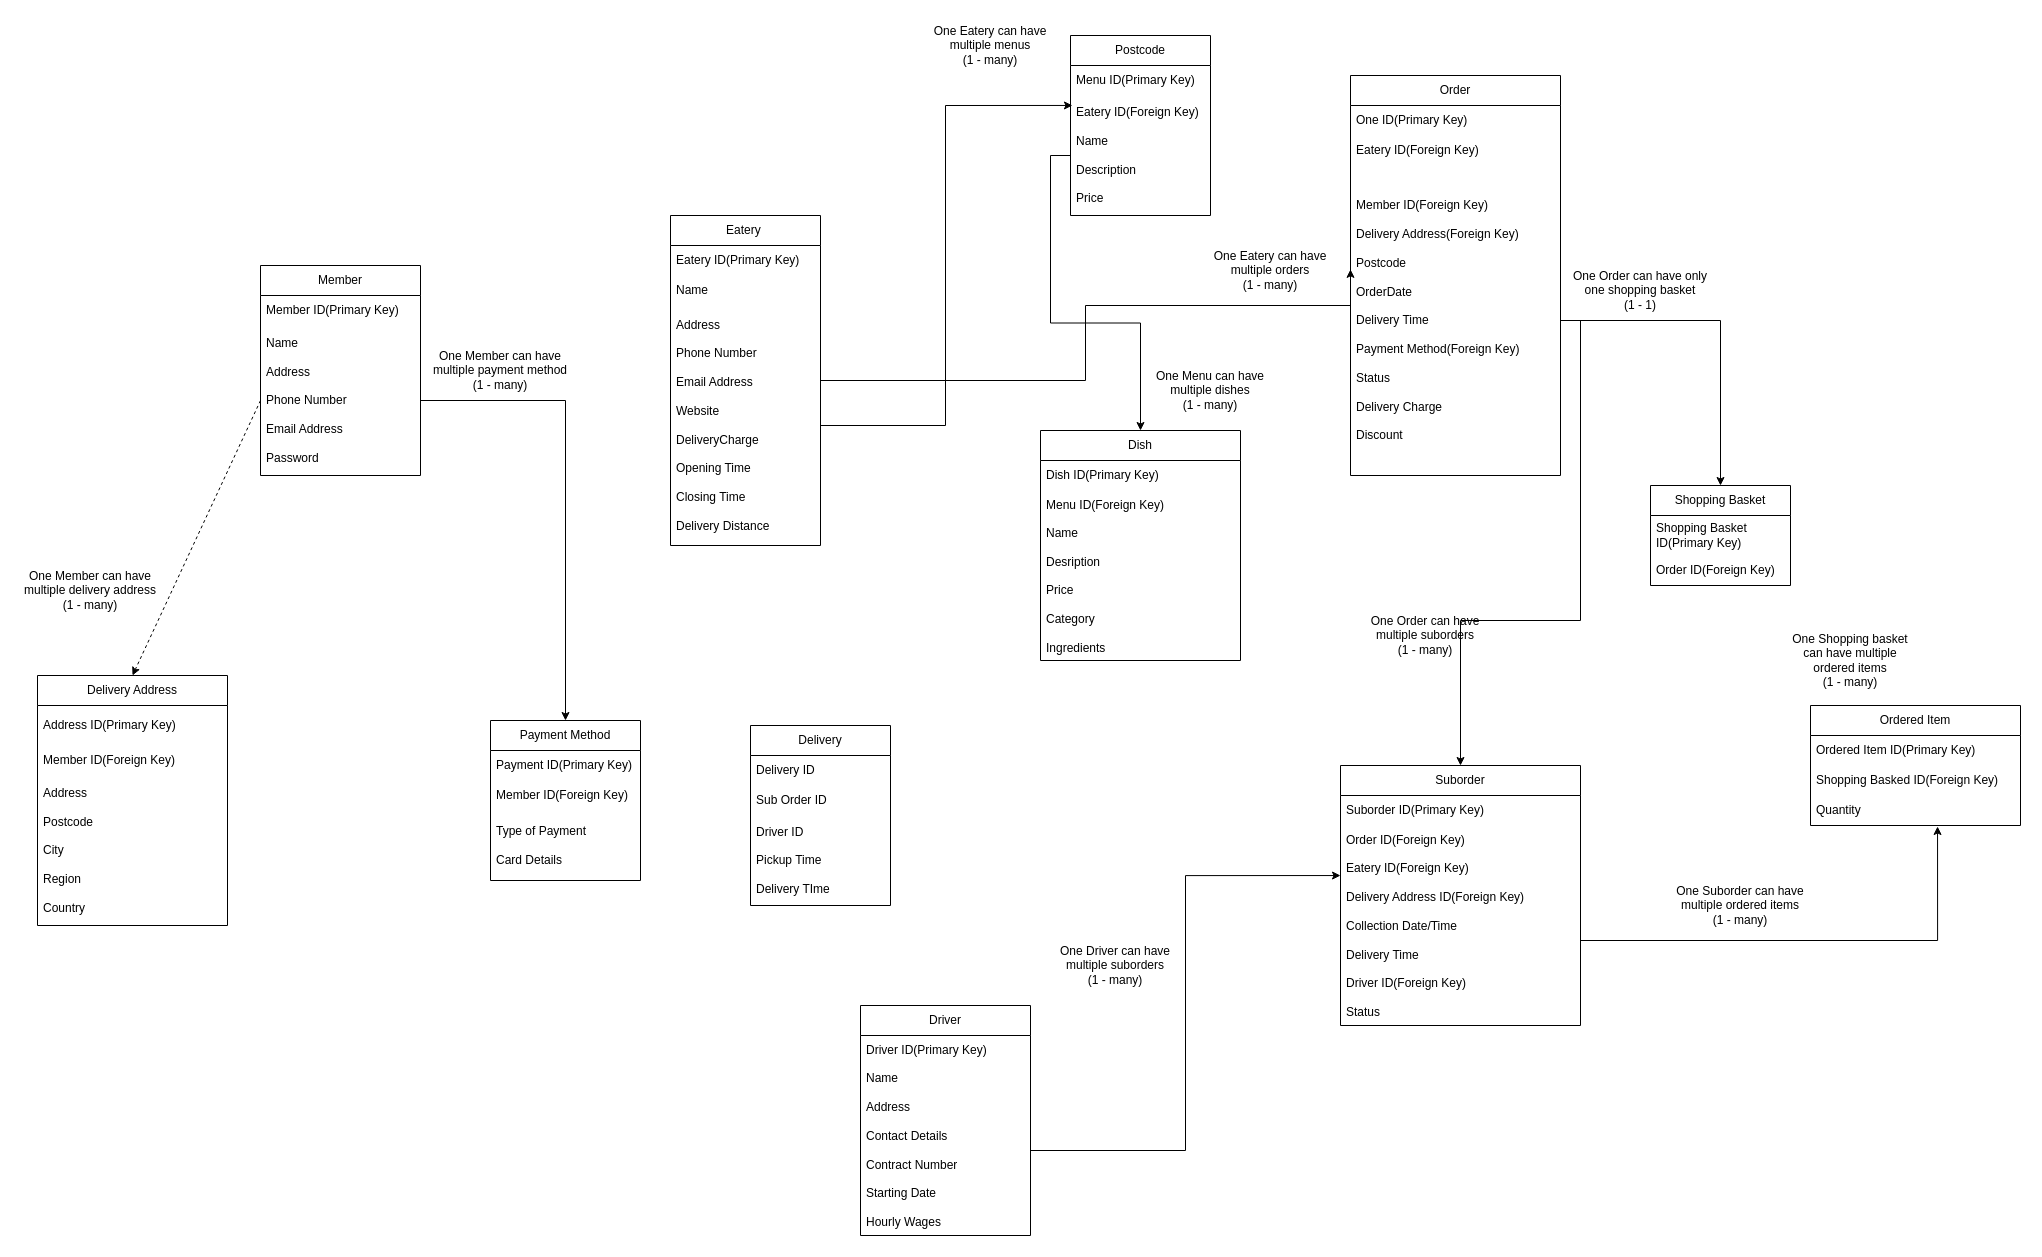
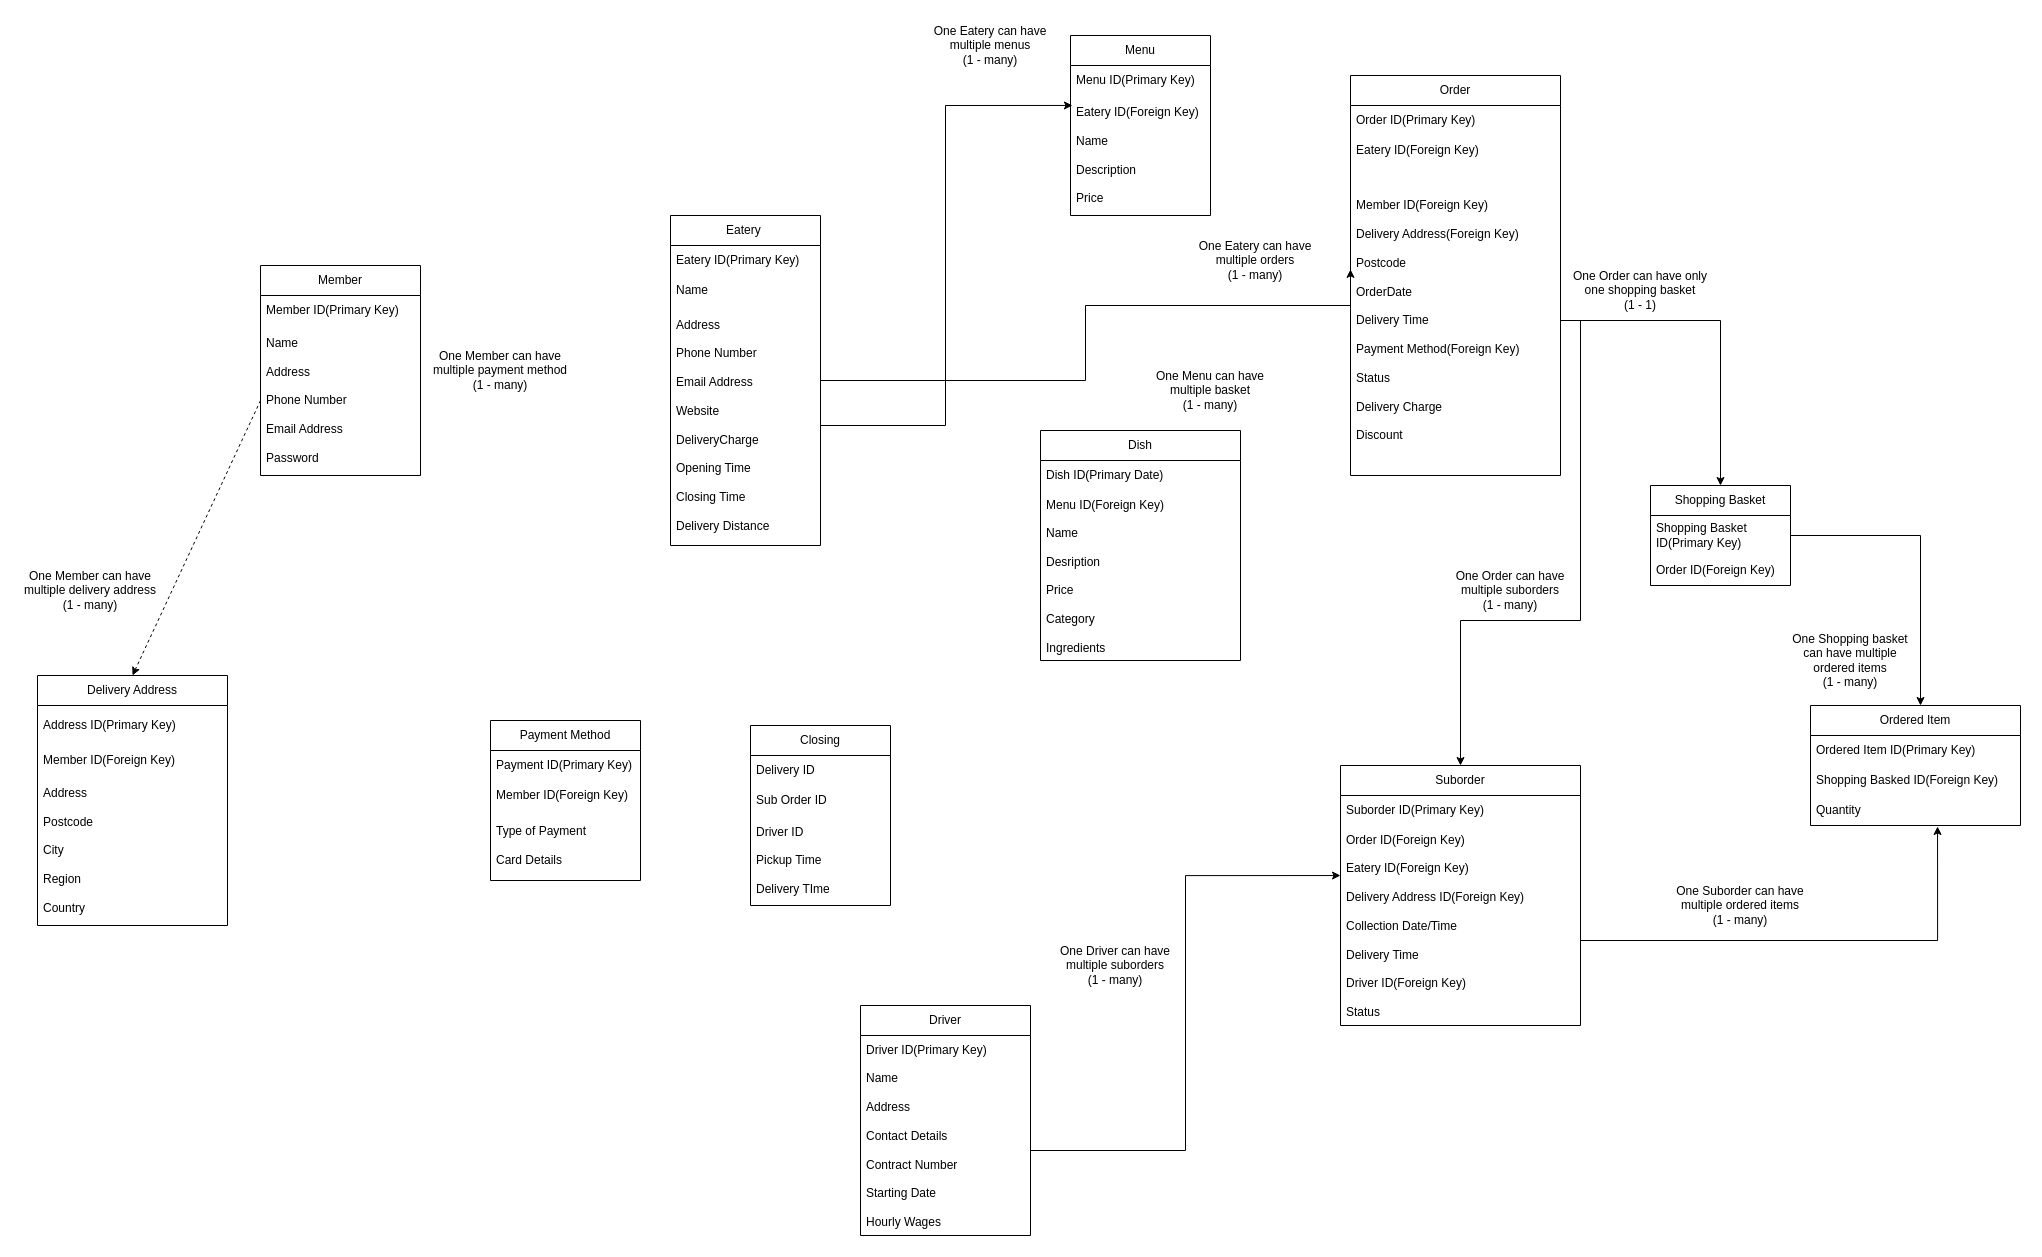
node "Postcode": label "Postcode" -> "Menu"
node "One ID(Primary Key)": label "One ID(Primary Key)" -> "Order ID(Primary Key)"
node "One Eatery can have multiple orders (1 - many)": moved (1271, 271) -> (1256, 261)
edge "Eatery ID(Foreign Key) Name Description Price" -> "Dish": removed
node "One Menu can have multiple dishes (1 - many)": label "One Menu can have multiple dishes (1 - many)" -> "One Menu can have multiple basket (1 - many)"
node "Dish ID(Primary Key)": label "Dish ID(Primary Key)" -> "Dish ID(Primary Date)"
edge "Name Address Phone Number Email Address Password" -> "Payment Method": removed
edge "Shopping Basket ID(Primary Key)" -> "Ordered Item": added
node "One Order can have multiple suborders (1 - many)": moved (1426, 636) -> (1511, 591)
node "Delivery": label "Delivery" -> "Closing"
